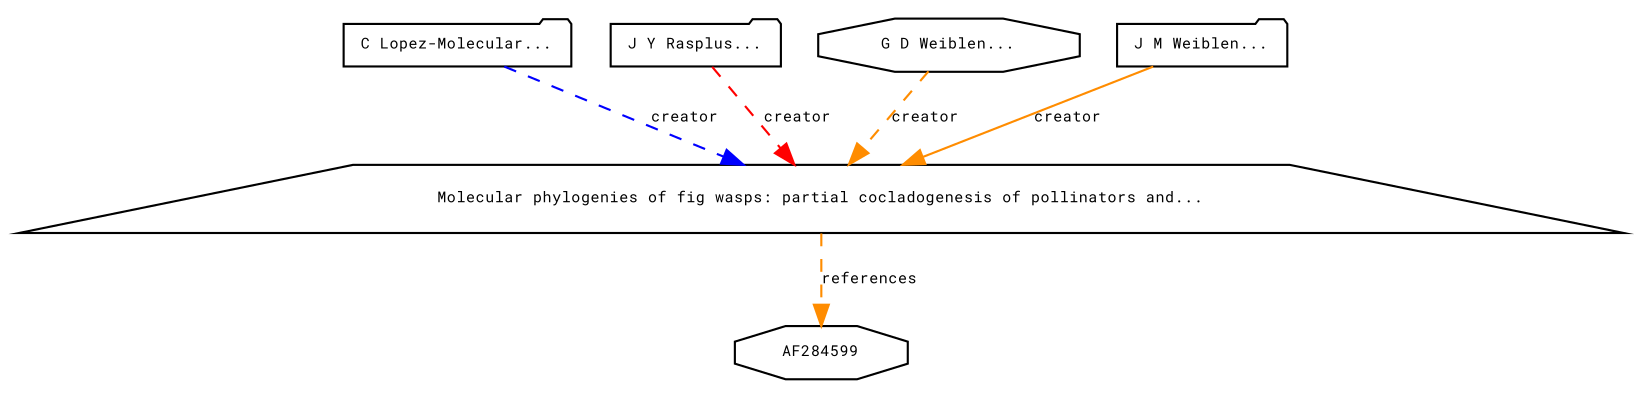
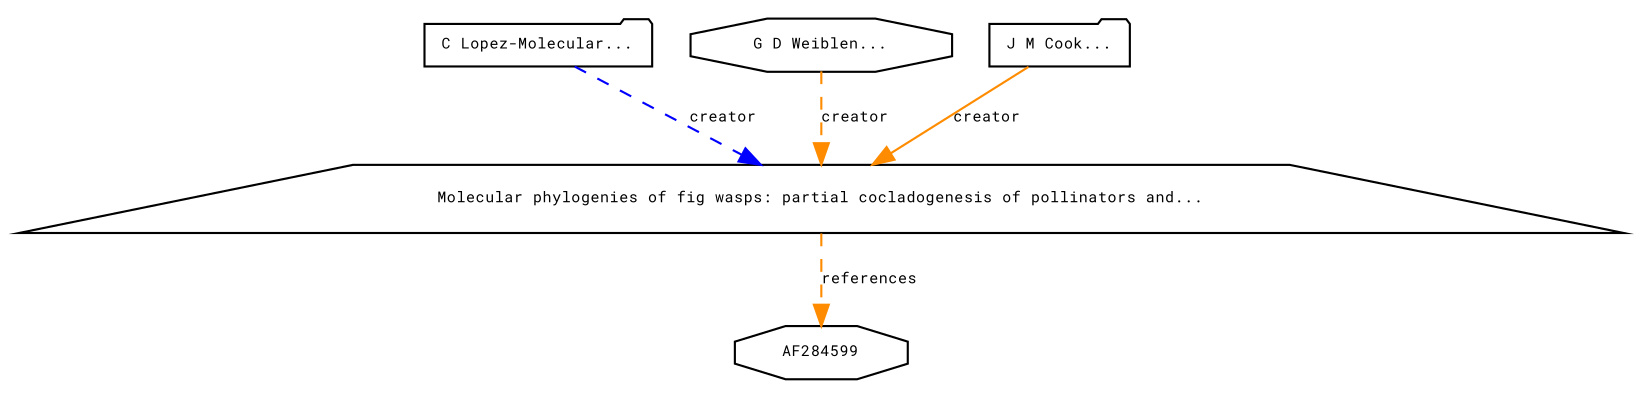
node "J Y Rasplus...": removed
node "J M Weiblen...": label "J M Weiblen..." -> "J M Cook..."
